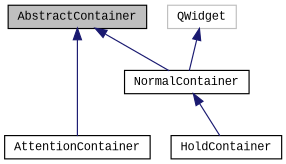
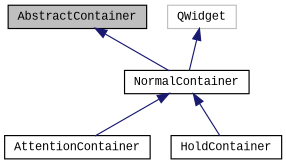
edge "AttentionContainer" -> "AbstractContainer": now "AttentionContainer" -> "NormalContainer"
